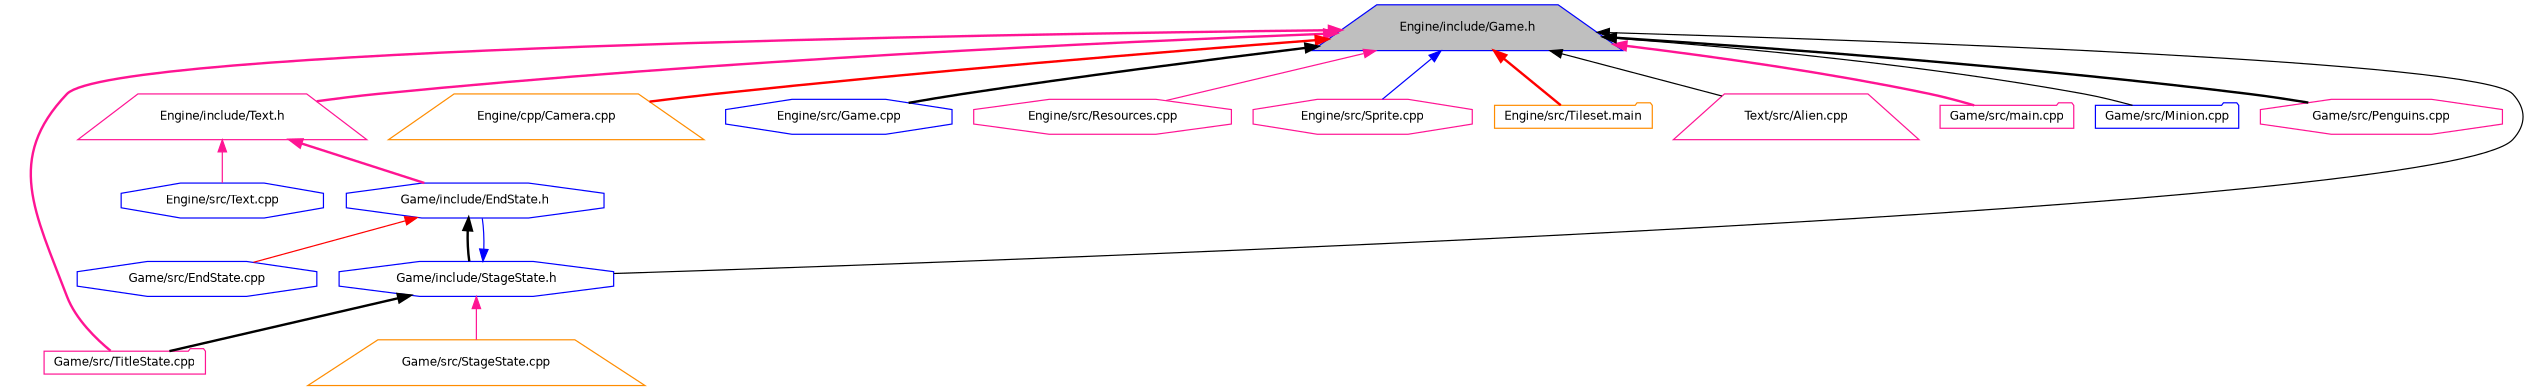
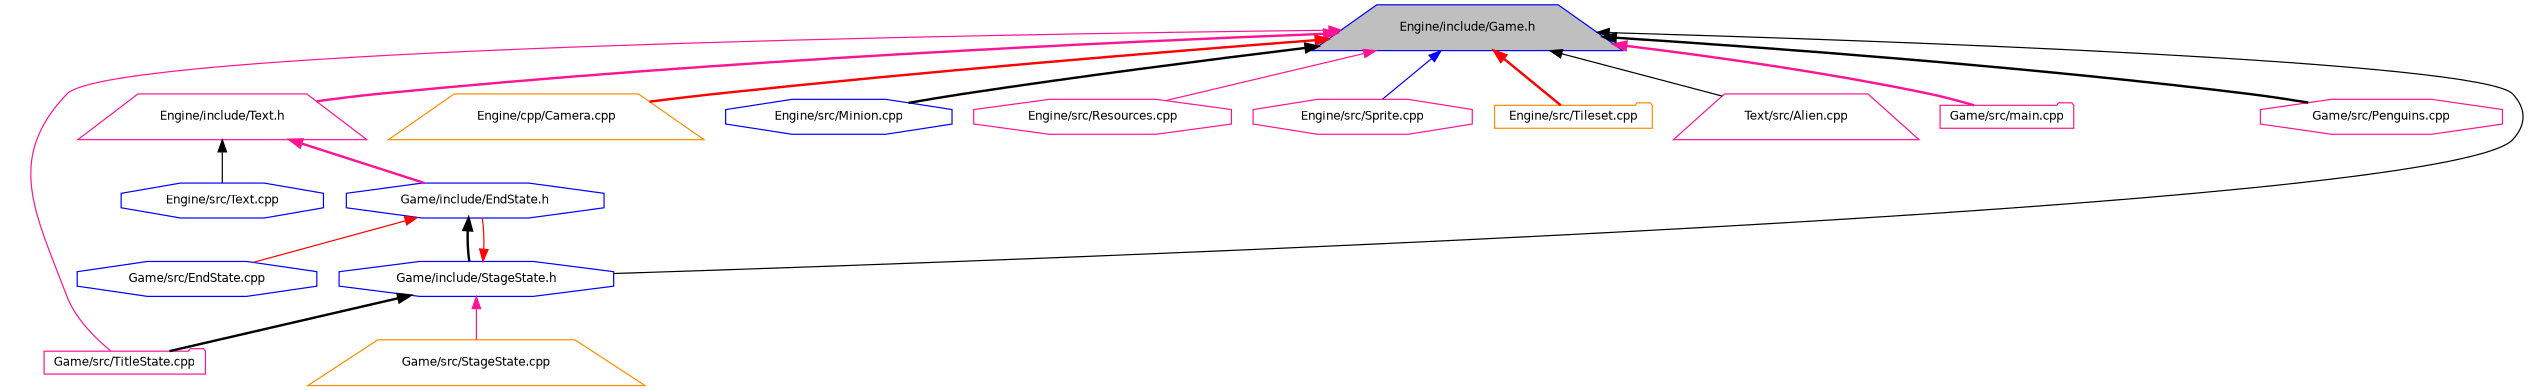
edge "Game/src/TitleState.cpp" -> "Engine/include/Game.h": style bold -> solid
node "Engine/src/Game.cpp": label "Engine/src/Game.cpp" -> "Engine/src/Minion.cpp"
node "Engine/src/Tileset.main": label "Engine/src/Tileset.main" -> "Engine/src/Tileset.cpp"
node "Game/src/Minion.cpp": removed
edge "Engine/src/Text.cpp" -> "Engine/include/Text.h": color deeppink -> black
edge "Game/include/EndState.h" -> "Game/include/StageState.h": color blue -> red
